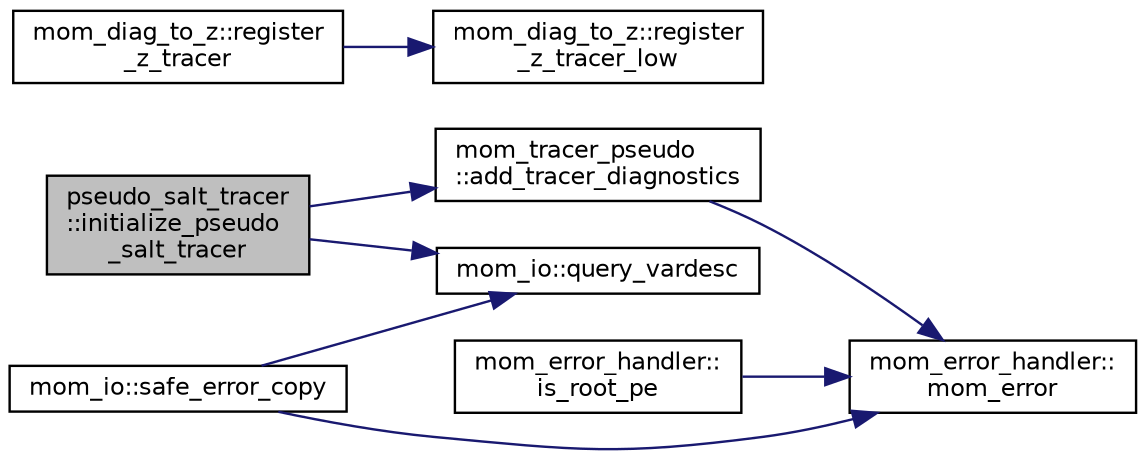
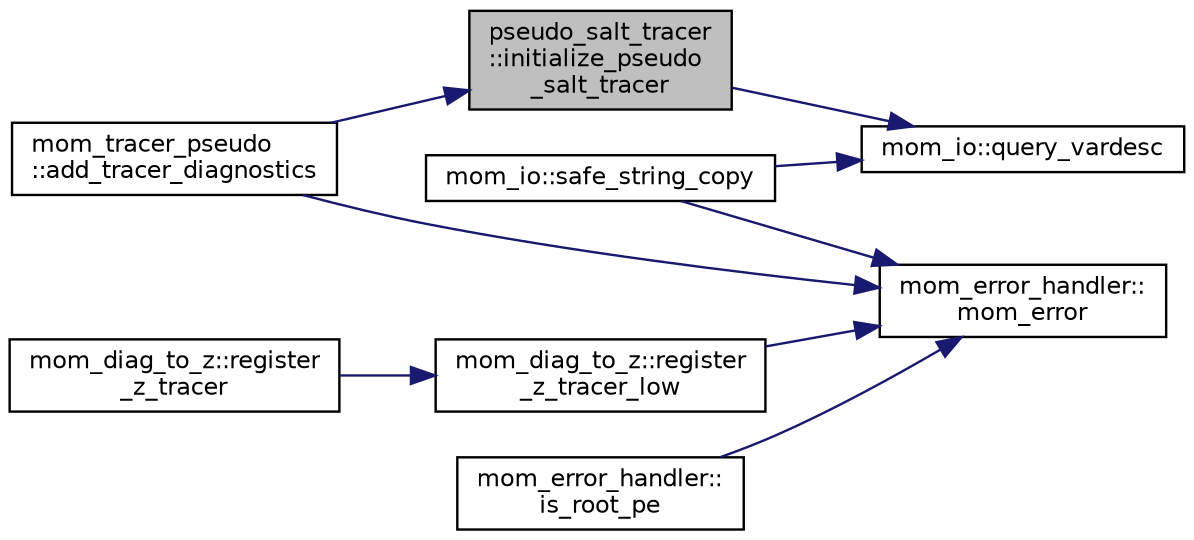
edge "pseudo_salt_tracer ::initialize_pseudo _salt_tracer" -> "mom_tracer_pseudo ::add_tracer_diagnostics": reversed
edge "mom_diag_to_z::register _z_tracer_low" -> "mom_error_handler:: mom_error": added
node "mom_io::safe_error_copy": label "mom_io::safe_error_copy" -> "mom_io::safe_string_copy"
